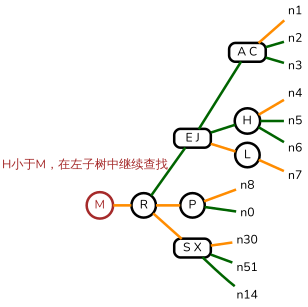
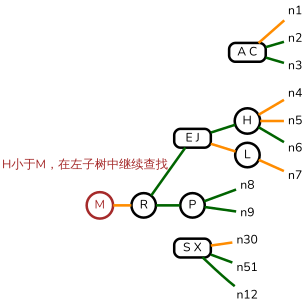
edge "A C" -- "E J": removed
edge "H" -- "n5": color darkgreen -> darkorange
edge "n8" -- "P": color darkorange -> darkgreen
edge "R" -- "P": color darkorange -> darkgreen
node "n0": label "n0" -> "n9"
edge "R" -- "S X": removed
node "n14": label "n14" -> "n12"
